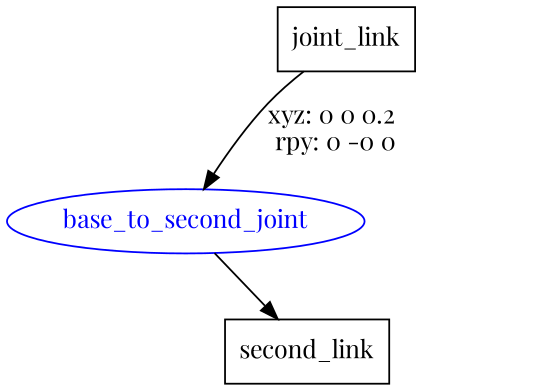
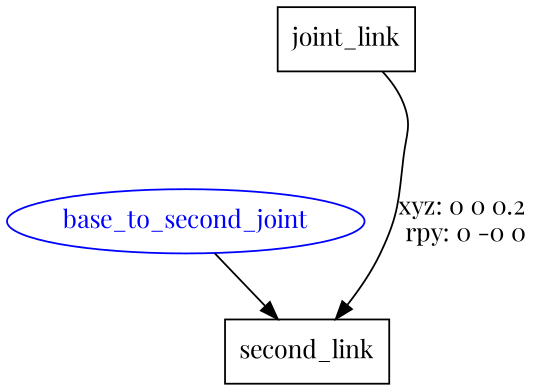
edge "joint_link" -> "base_to_second_joint": now "joint_link" -> "second_link"
